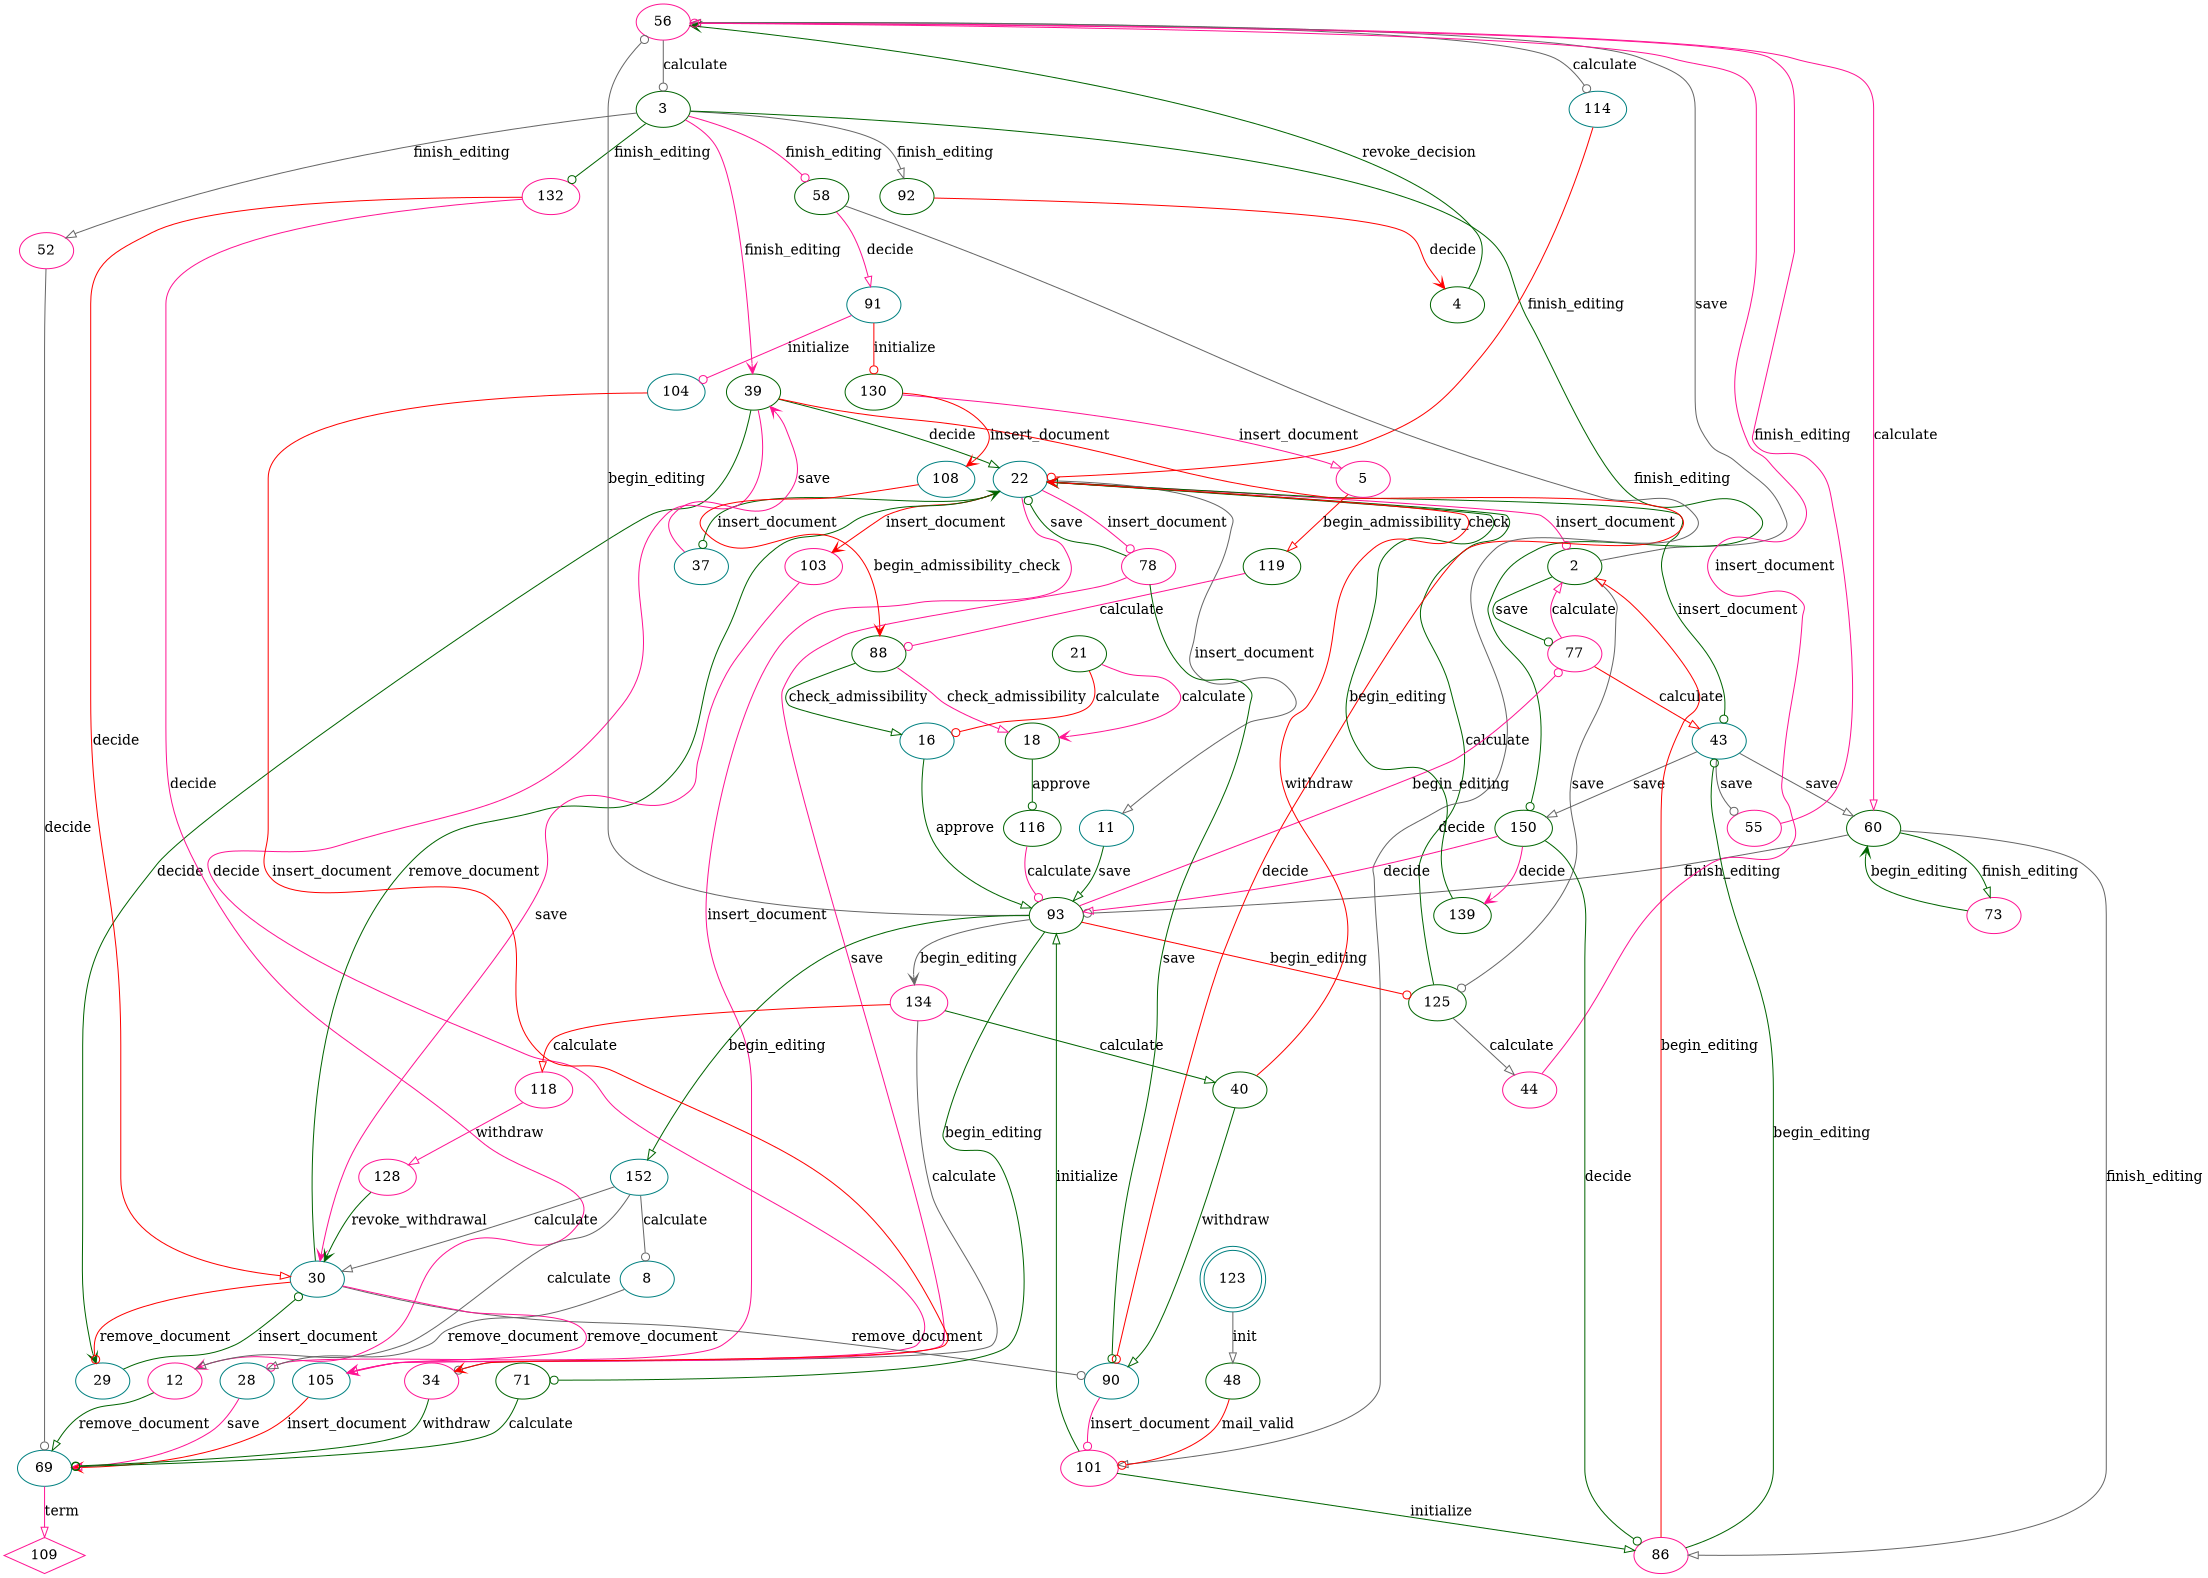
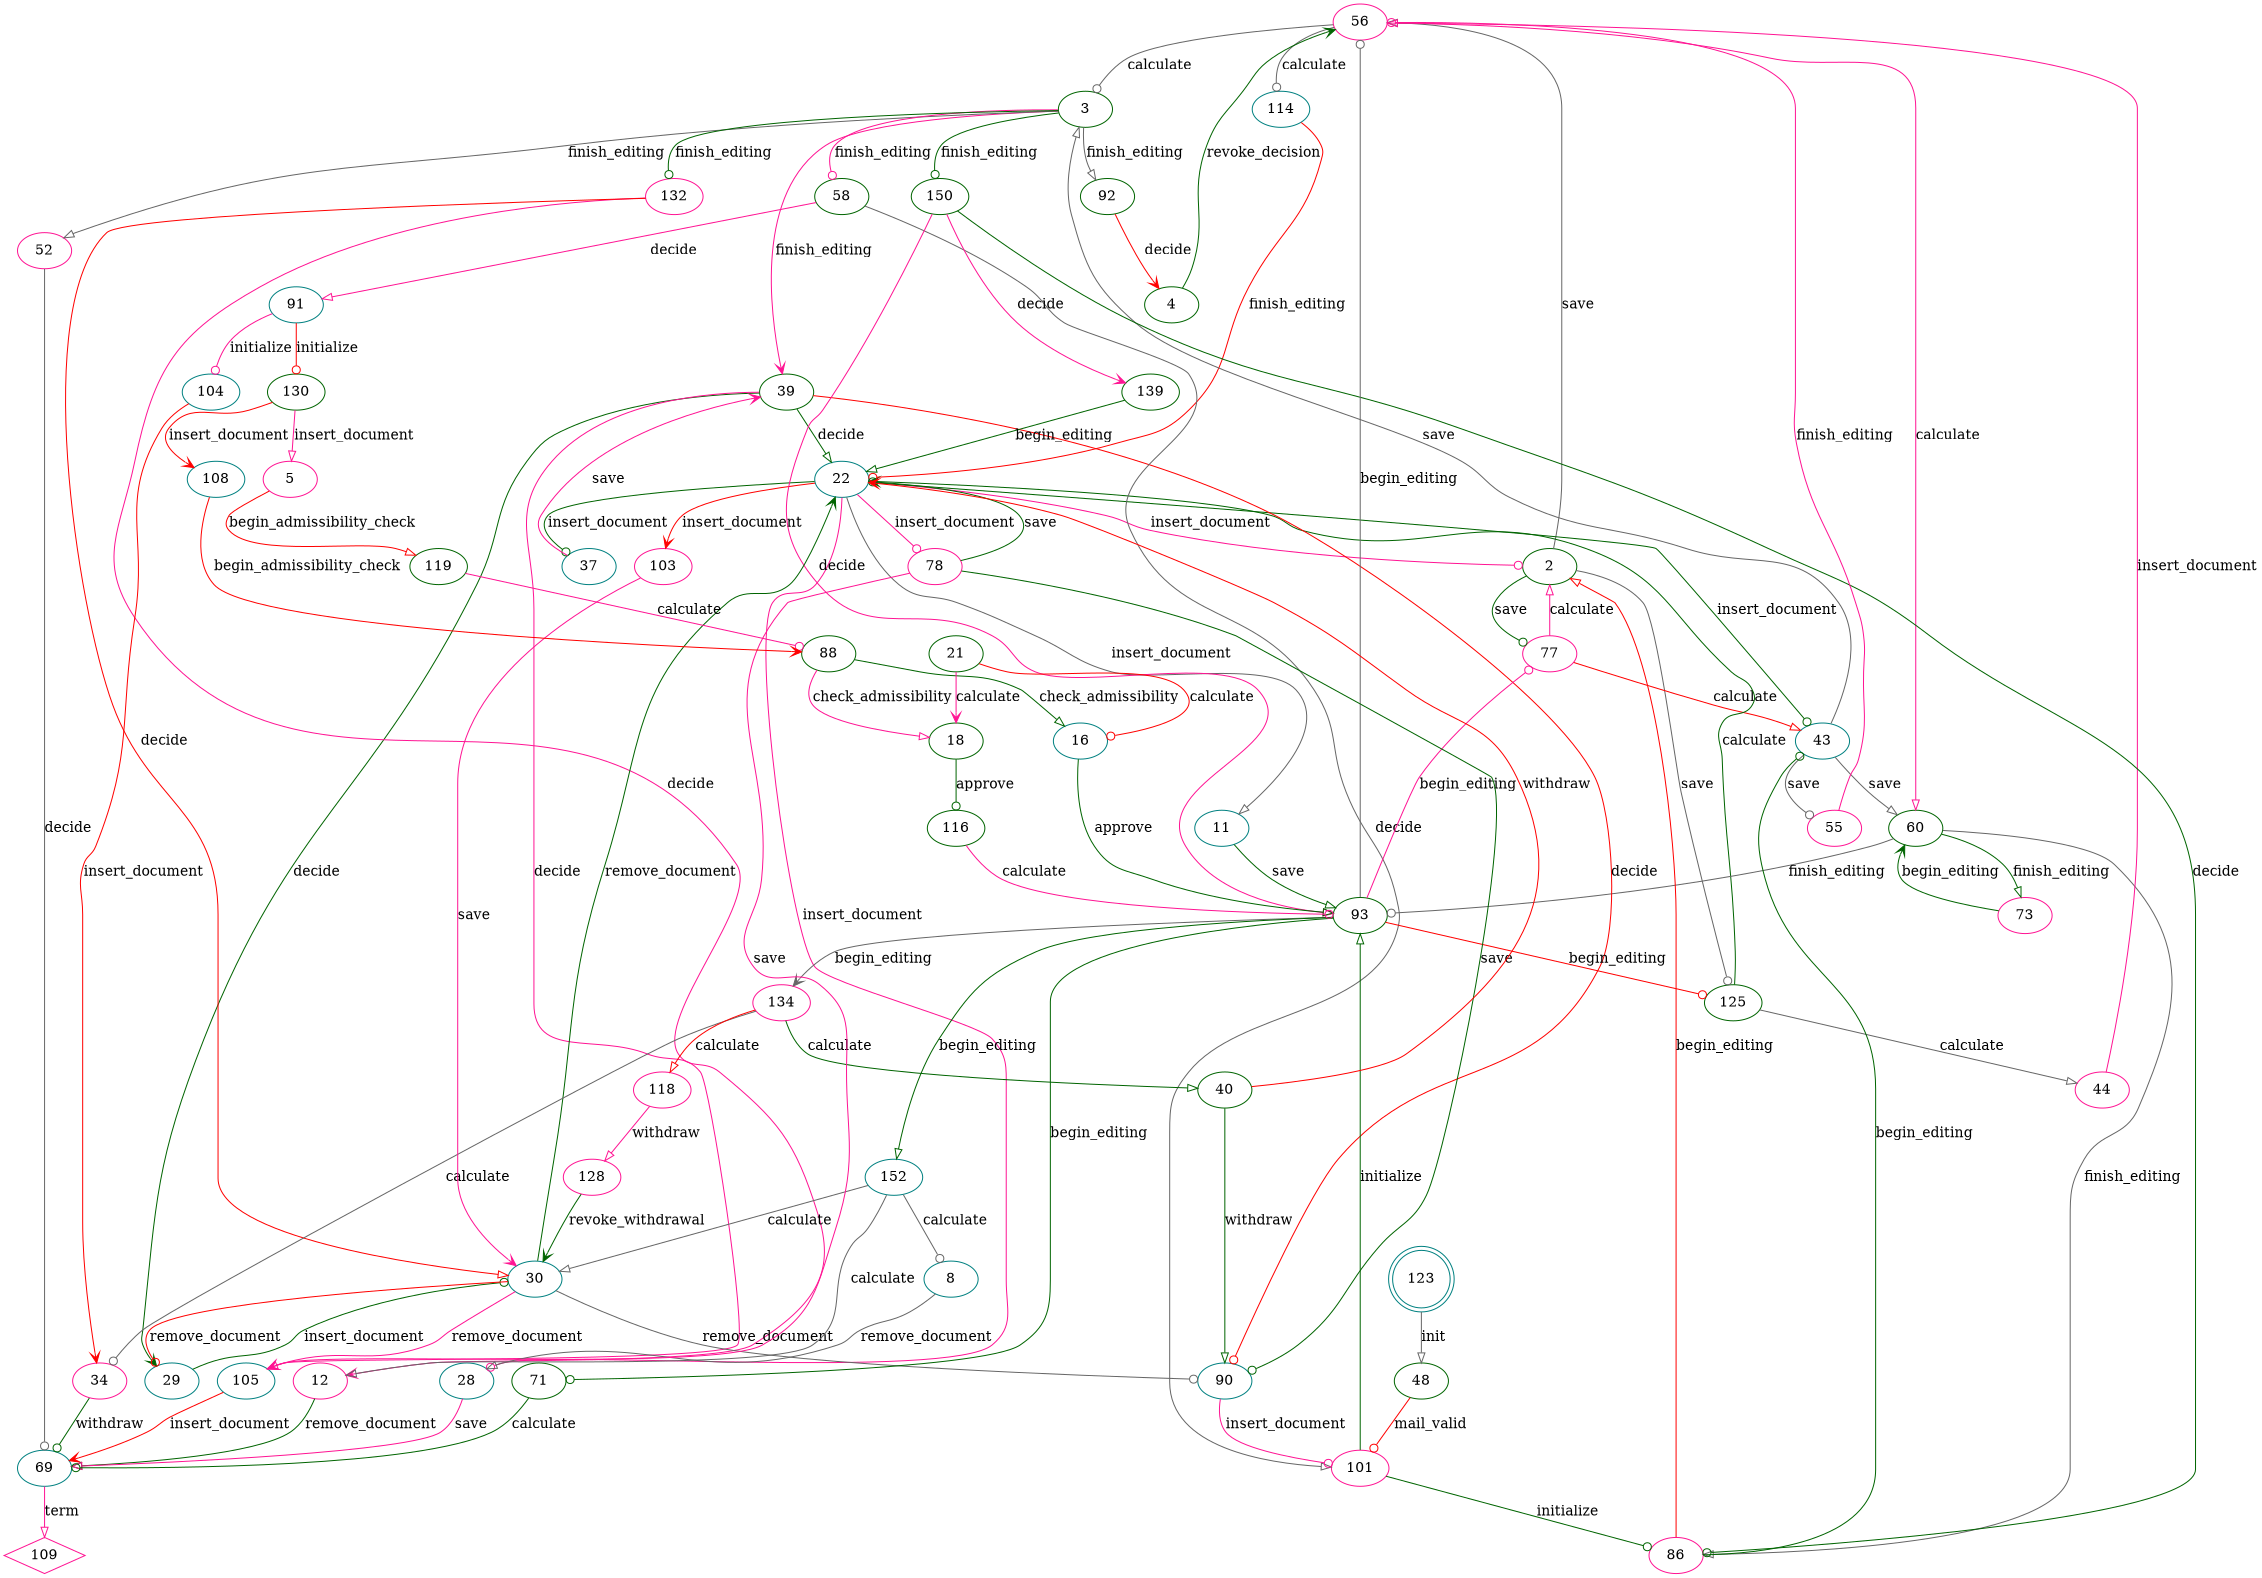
edge "43" -> "150": now "43" -> "3"
edge "101" -> "86": arrowhead onormal -> odot
